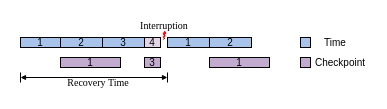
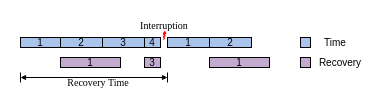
node "4": fillcolor #e1d5e7 -> #a9c4eb
node "Checkpoint": label "Checkpoint" -> "Recovery"
